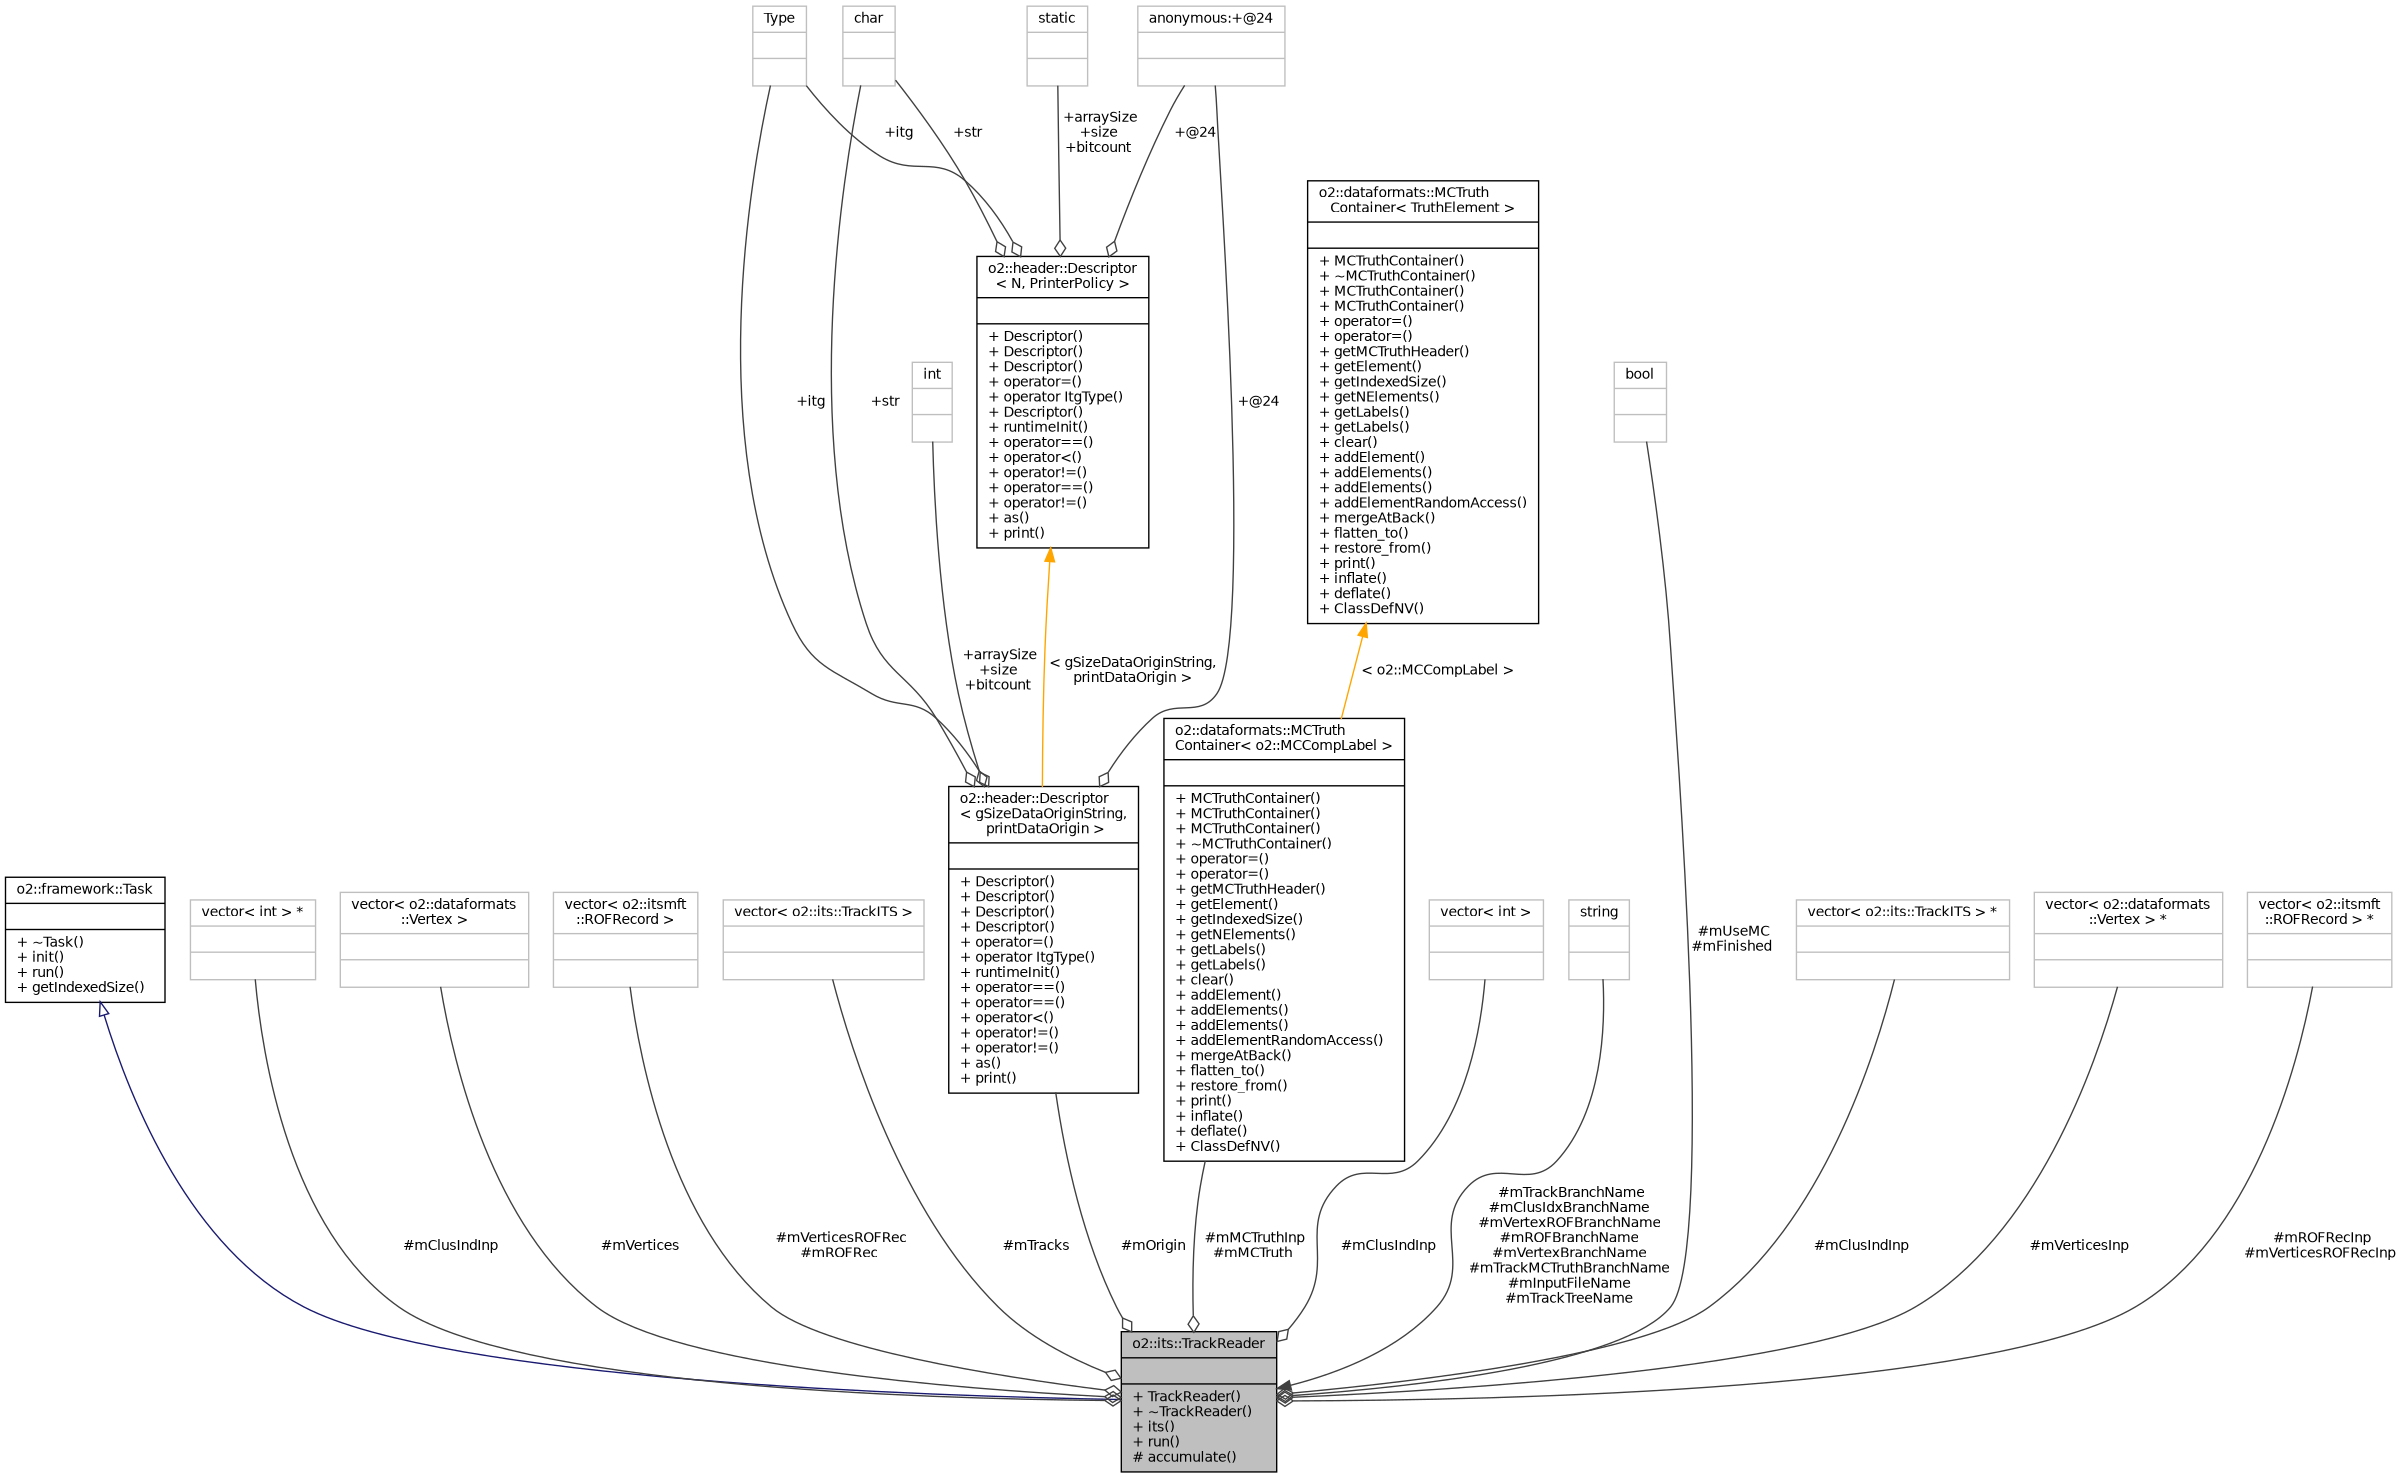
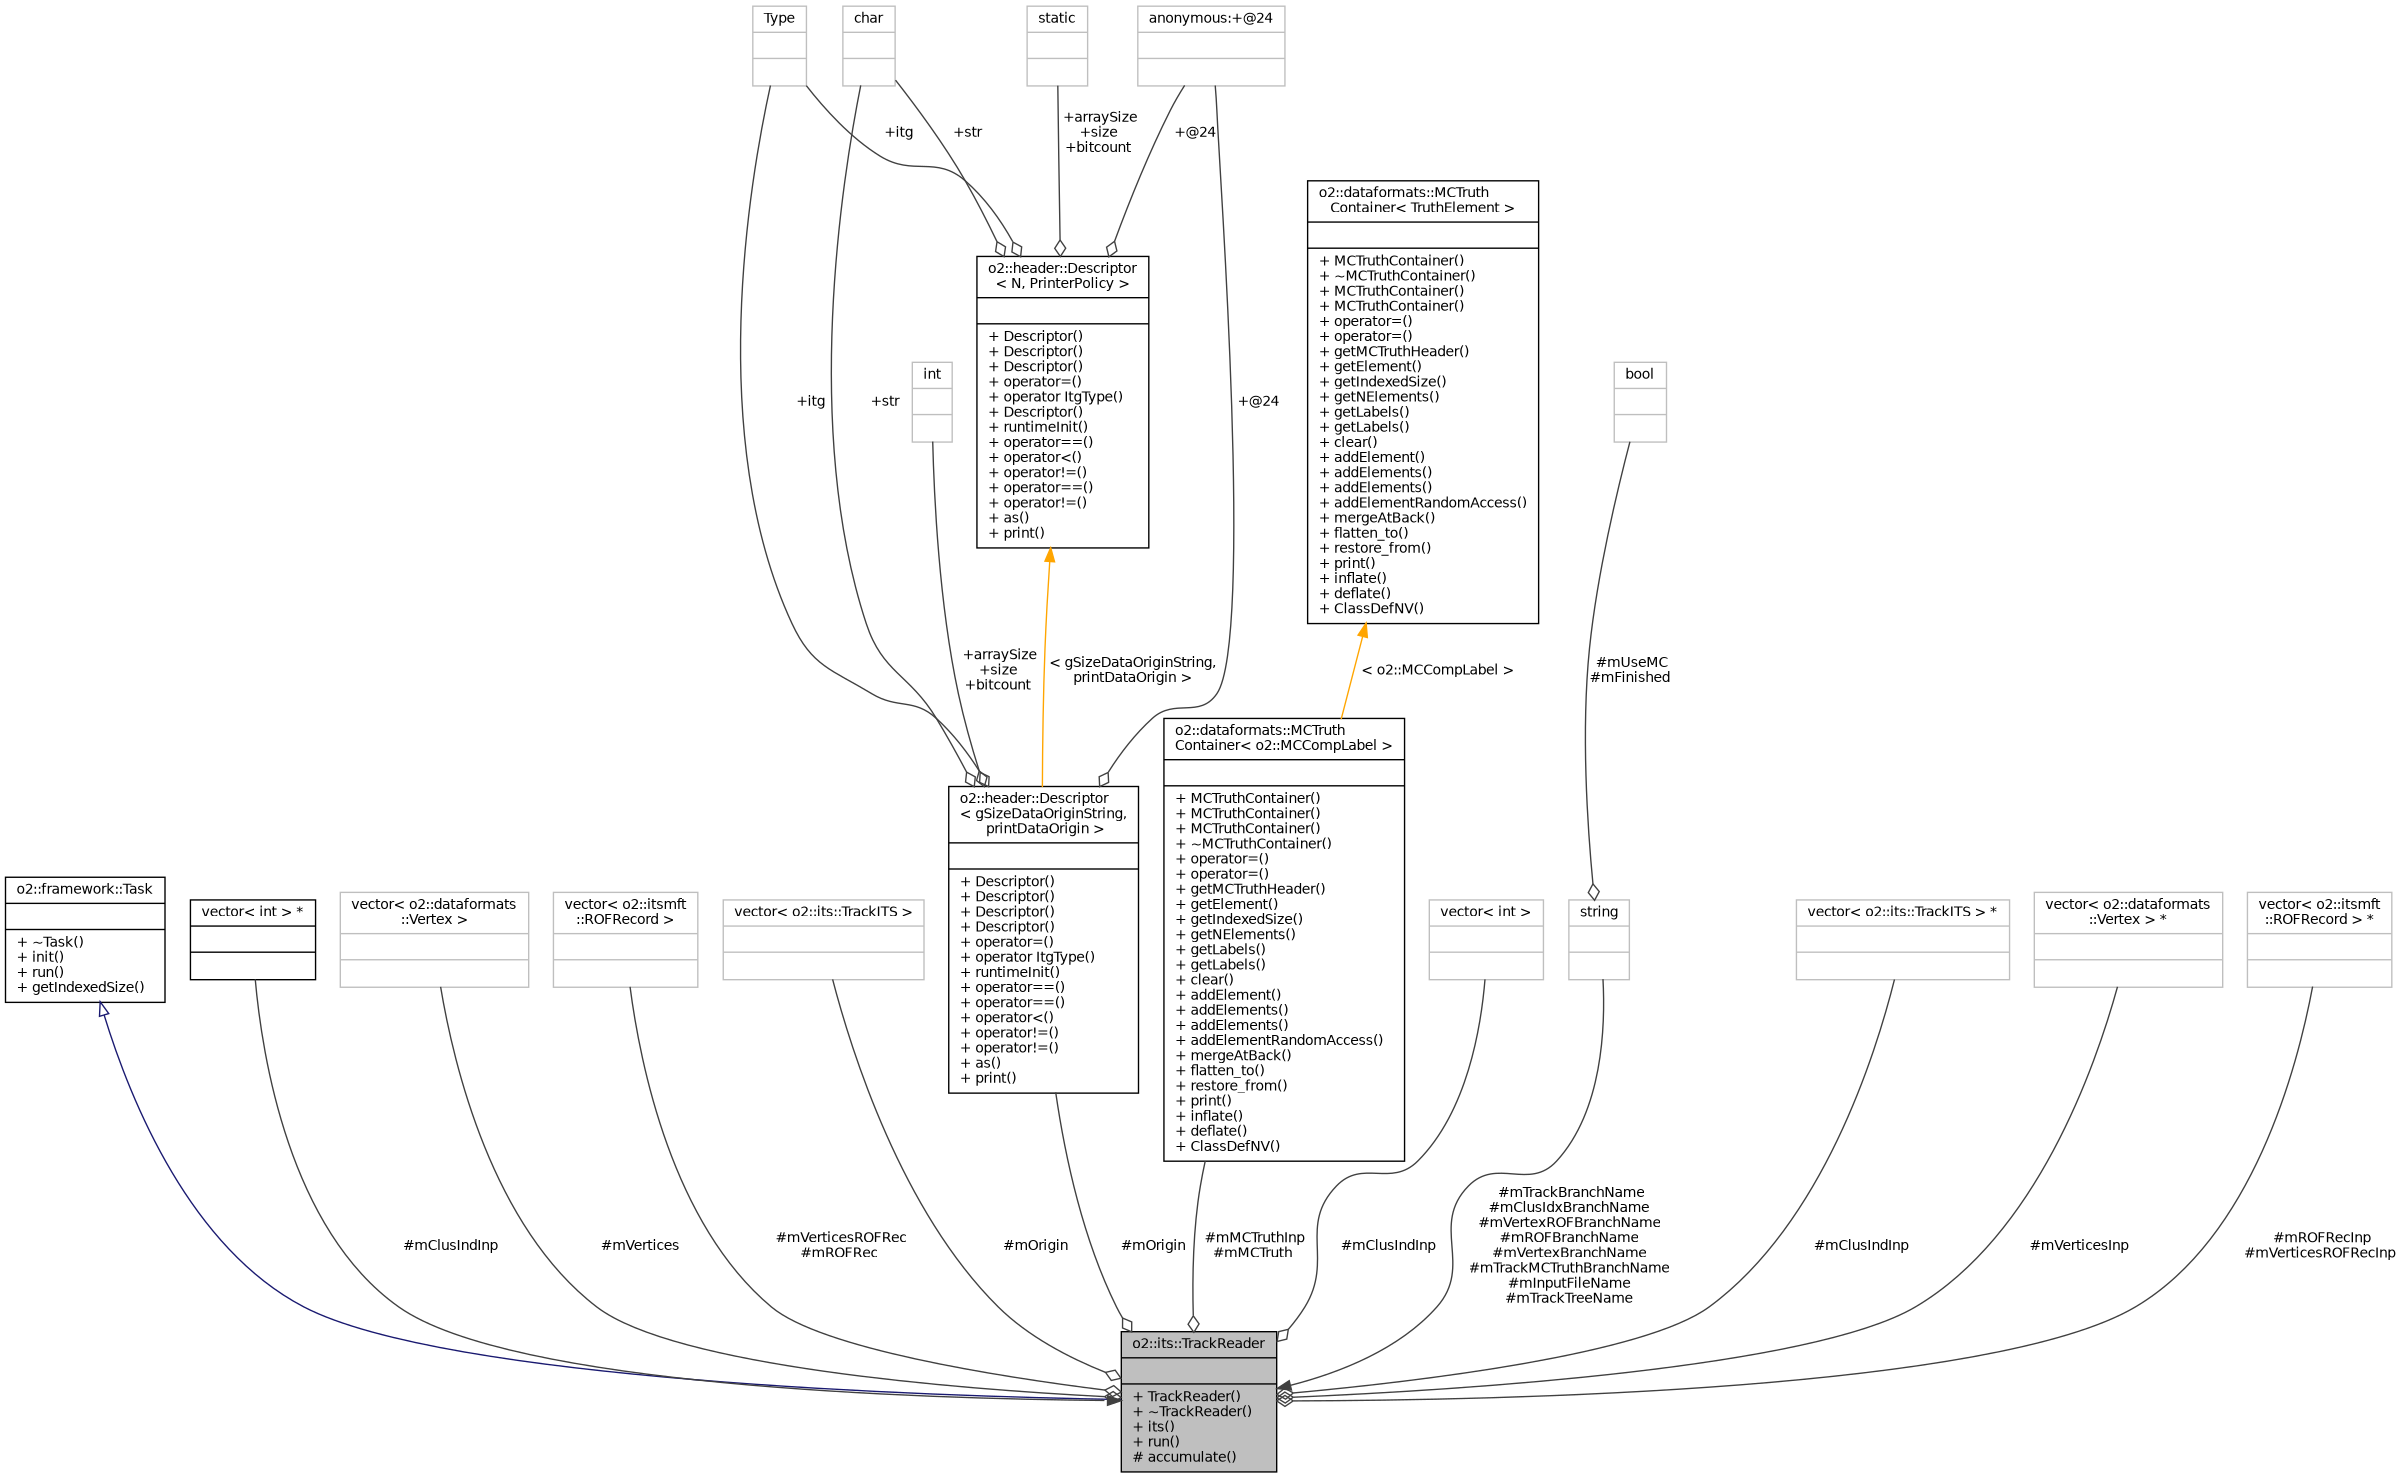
node "vector< int > *": color grey75 -> black
edge "bool" -> "o2::its::TrackReader": now "bool" -> "string"
edge "vector< o2::its::TrackITS >" -> "o2::its::TrackReader": label " #mTracks" -> " #mOrigin"
edge "vector< int > *" -> "o2::its::TrackReader": arrowhead odiamond -> normal
